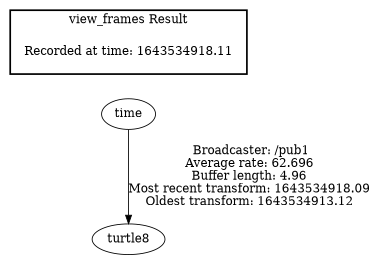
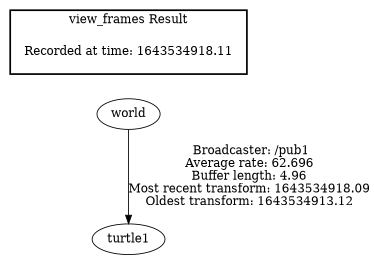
node "time": label "time" -> "world"
node "turtle8": label "turtle8" -> "turtle1"
